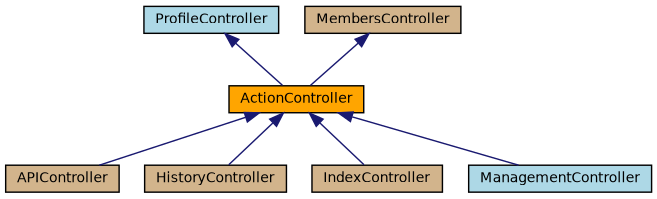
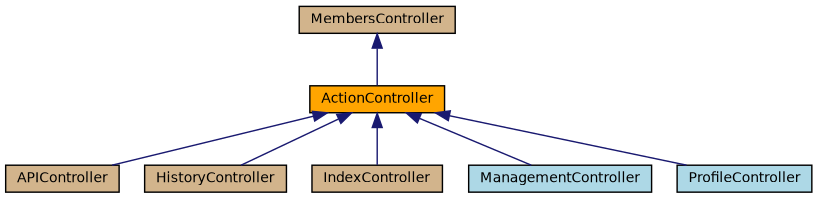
edge "ActionController" -> "ProfileController": reversed
